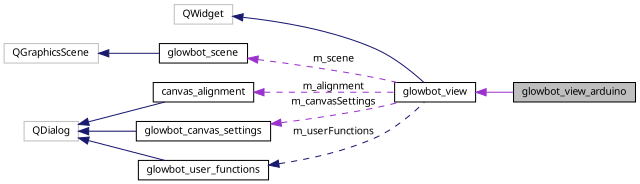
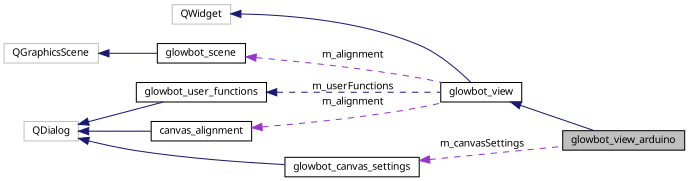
edge "glowbot_view" -> "glowbot_scene": label " m_scene" -> " m_alignment"
edge "glowbot_view_arduino" -> "glowbot_view": color darkorchid3 -> midnightblue
edge "glowbot_view" -> "glowbot_canvas_settings": now "glowbot_view_arduino" -> "glowbot_canvas_settings"
